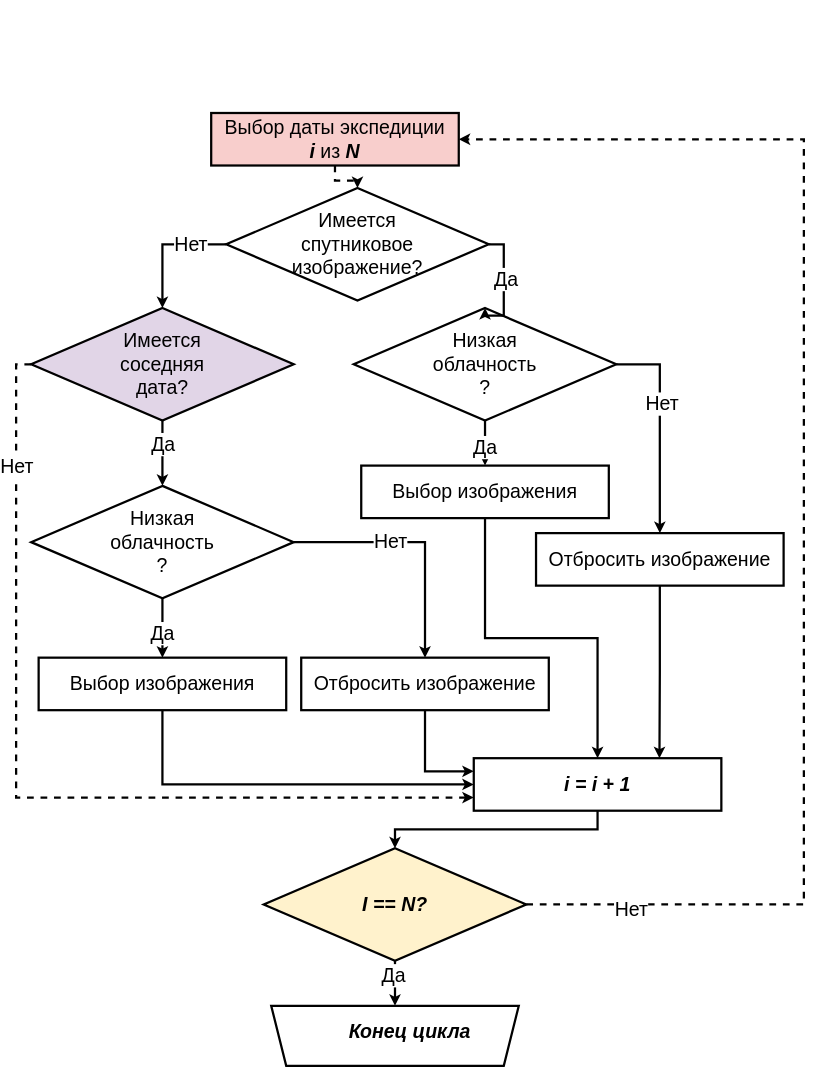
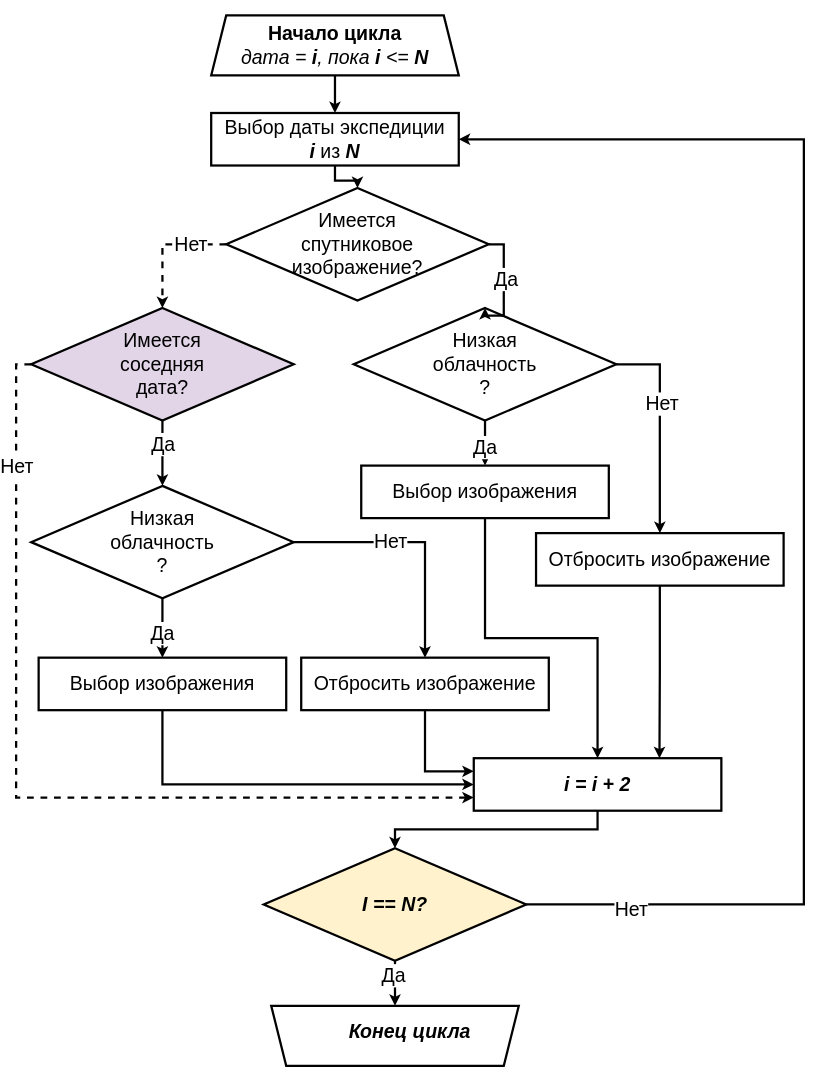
node "Начало цикладата = i, пока i <= N": added
edge "Начало цикладата = i, пока i <= N" -> "Выбор даты экспедицииi из N": added
node "Выбор даты экспедицииi из N": fillcolor #f8cecc -> #ffffff
edge "Выбор даты экспедицииi из N" -> "Имеется спутниковое изображение?": style dashed -> solid
edge "Имеется спутниковое изображение?" -> "Имеется соседняядата?": style solid -> dashed
edge "I == N?" -> "Выбор даты экспедицииi из N": style dashed -> solid
node "i = i + 1": label "i = i + 1" -> "i = i + 2"
